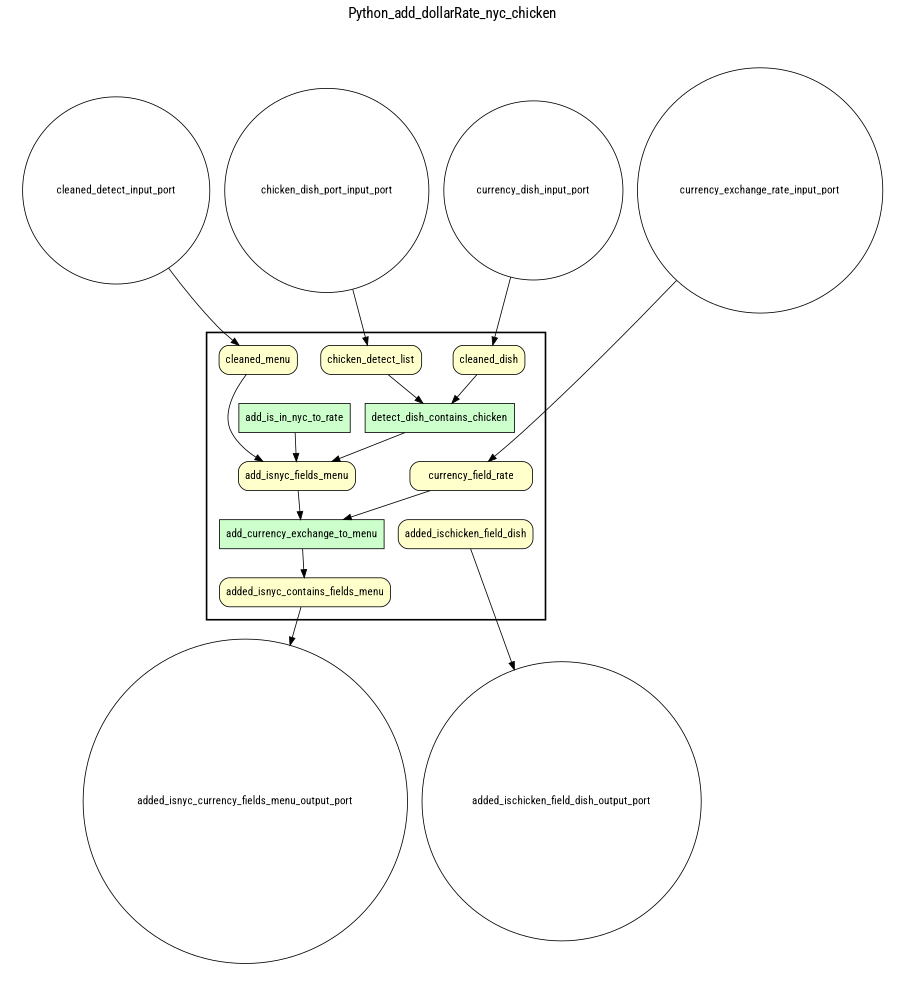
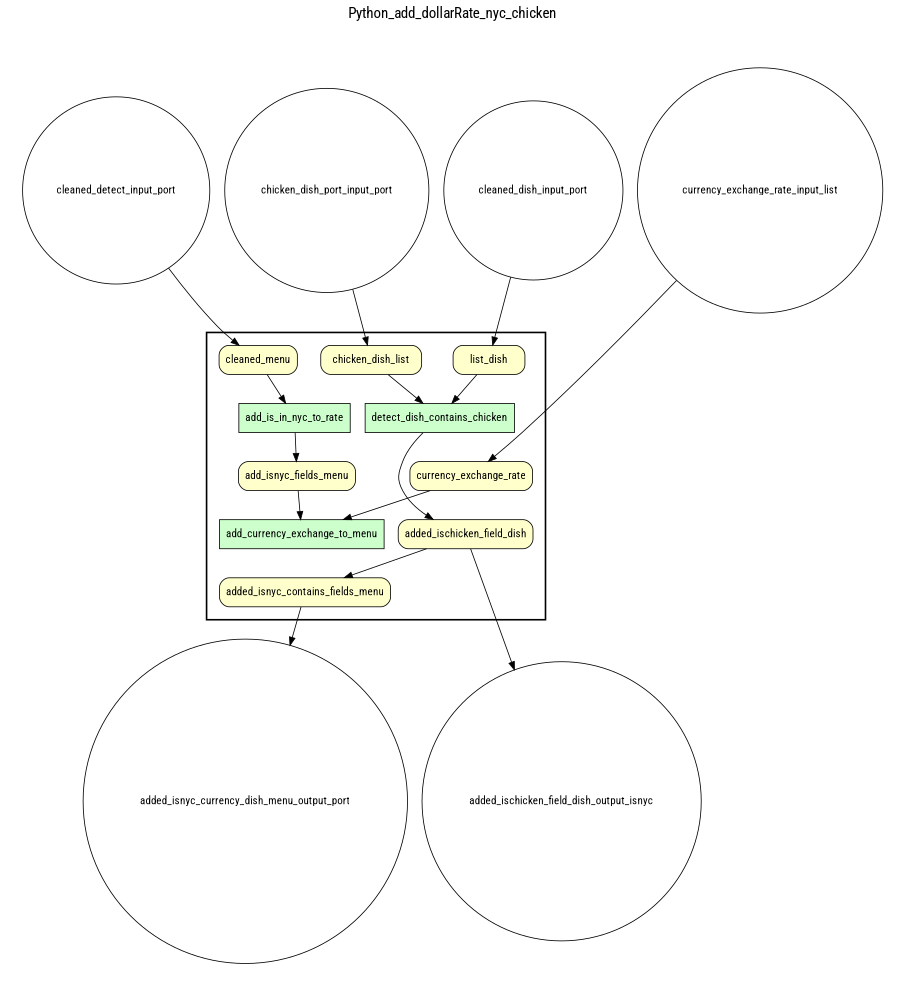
node "currency_dish_input_port": label "currency_dish_input_port" -> "cleaned_dish_input_port"
node "currency_exchange_rate_input_port": label "currency_exchange_rate_input_port" -> "currency_exchange_rate_input_list"
node "chicken_detect_list": label "chicken_detect_list" -> "chicken_dish_list"
node "cleaned_dish": label "cleaned_dish" -> "list_dish"
edge "cleaned_menu" -> "add_isnyc_fields_menu": now "cleaned_menu" -> "add_is_in_nyc_to_rate"
edge "detect_dish_contains_chicken" -> "add_isnyc_fields_menu": now "detect_dish_contains_chicken" -> "added_ischicken_field_dish"
node "currency_field_rate": label "currency_field_rate" -> "currency_exchange_rate"
edge "add_currency_exchange_to_menu" -> "added_isnyc_contains_fields_menu": now "added_ischicken_field_dish" -> "added_isnyc_contains_fields_menu"
node "added_isnyc_currency_fields_menu_output_port": label "added_isnyc_currency_fields_menu_output_port" -> "added_isnyc_currency_dish_menu_output_port"
node "added_ischicken_field_dish_output_port": label "added_ischicken_field_dish_output_port" -> "added_ischicken_field_dish_output_isnyc"
